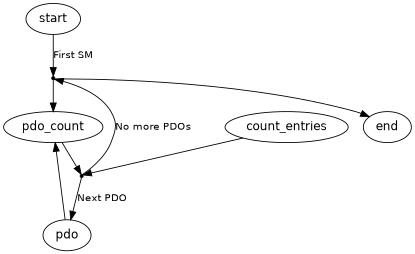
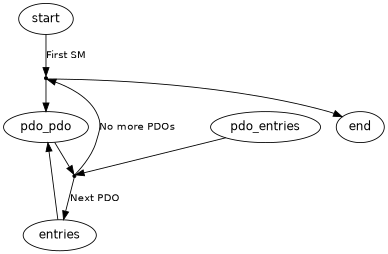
node "pdo_count": label "pdo_count" -> "pdo_pdo"
node "count_entries": label "count_entries" -> "pdo_entries"
node "pdo": label "pdo" -> "entries"
